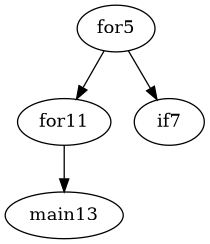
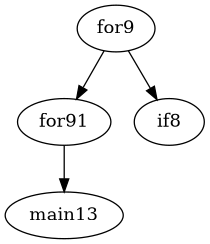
node "for5": label "for5" -> "for9"
node "for11": label "for11" -> "for91"
node "if7": label "if7" -> "if8"
